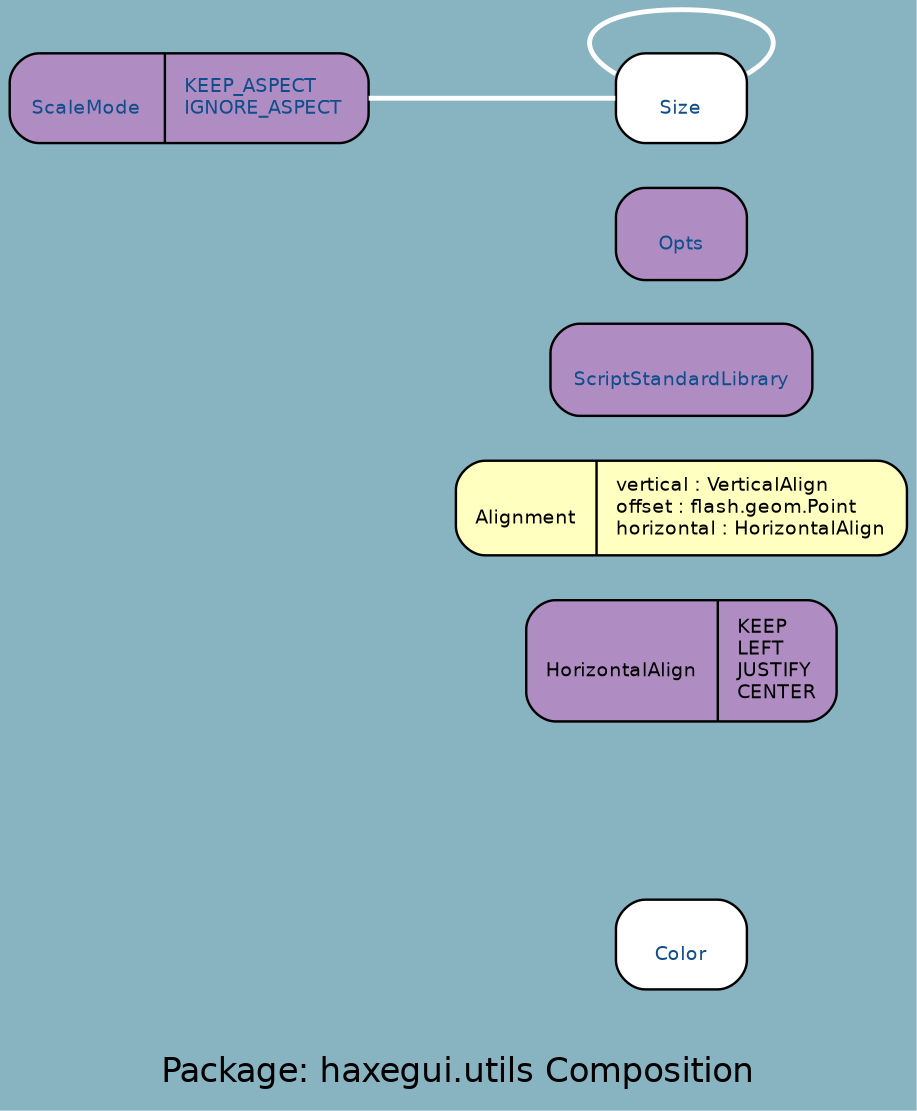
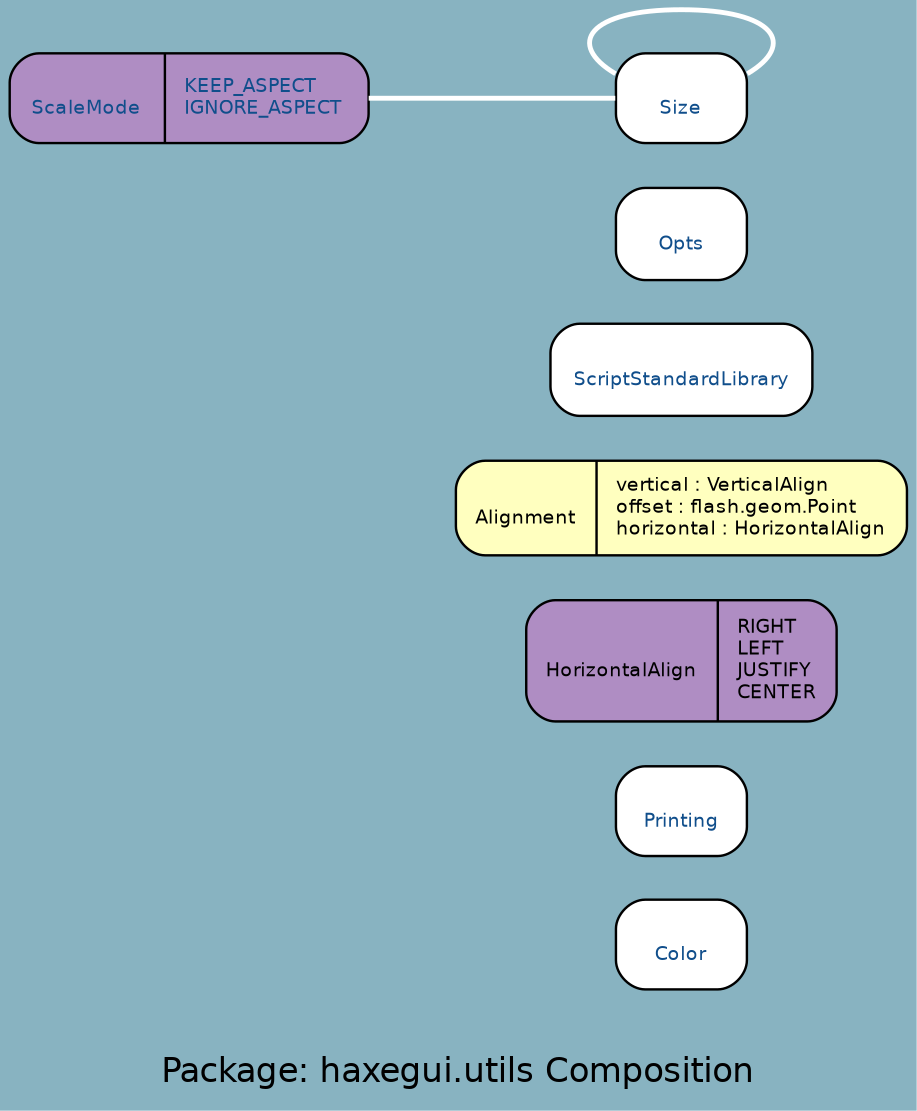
node "Opts": fillcolor #af8dc3 -> white
node "ScriptStandardLibrary": fillcolor #af8dc3 -> white
node "HorizontalAlign": text "KEEP" -> "RIGHT"
node "Printing": added
